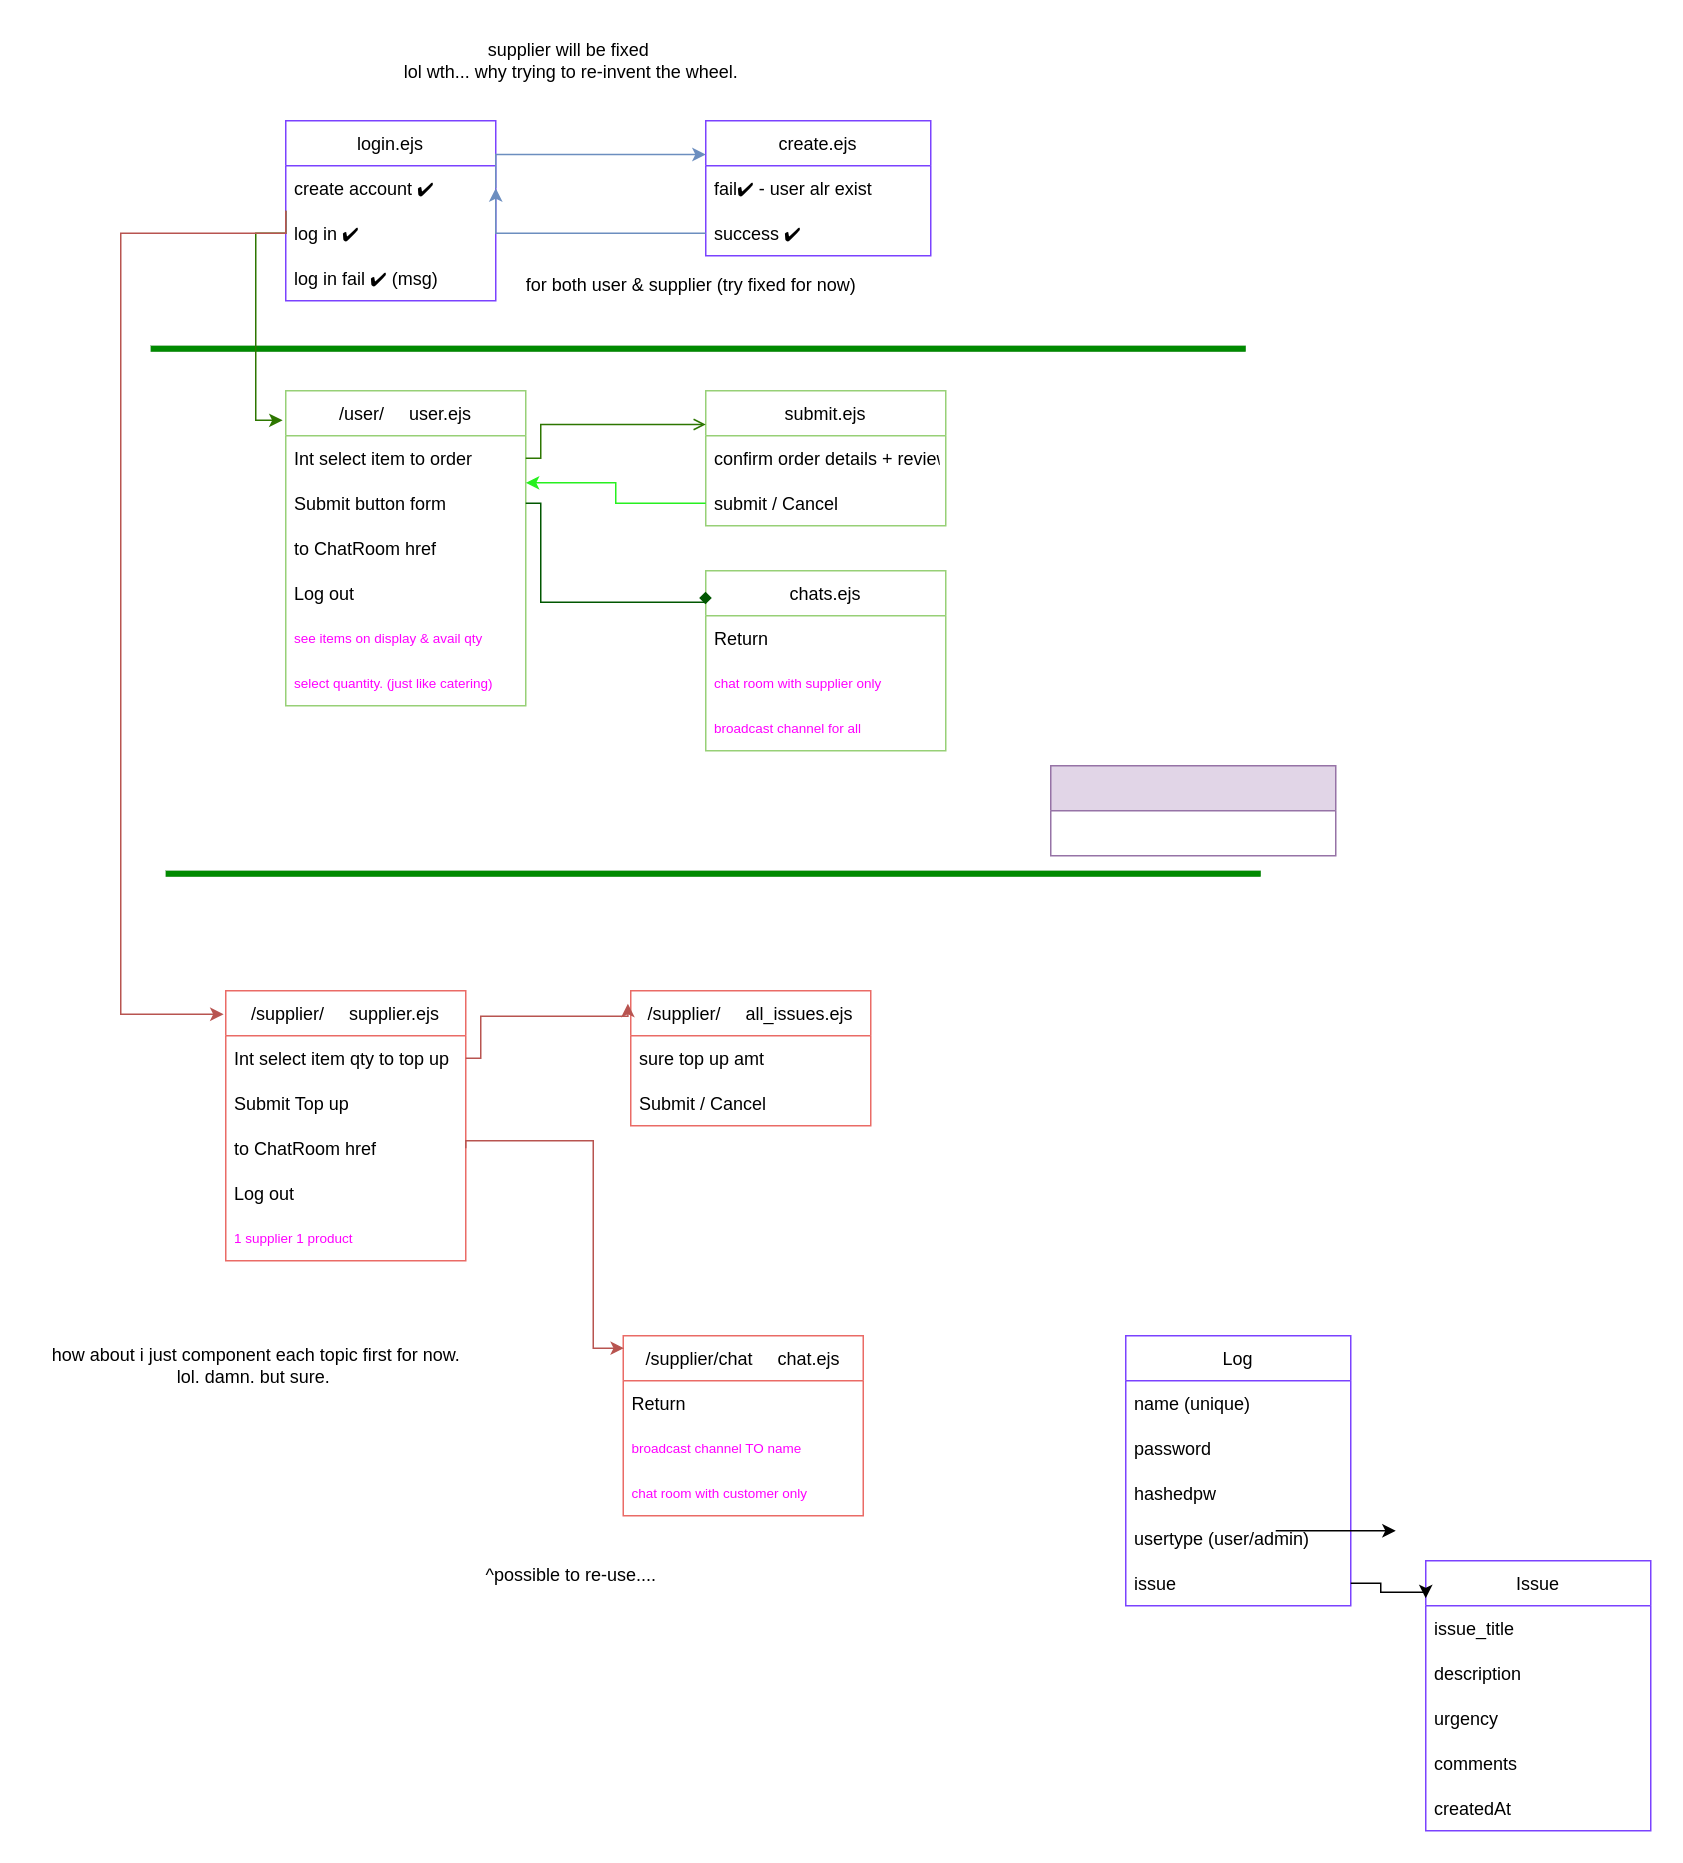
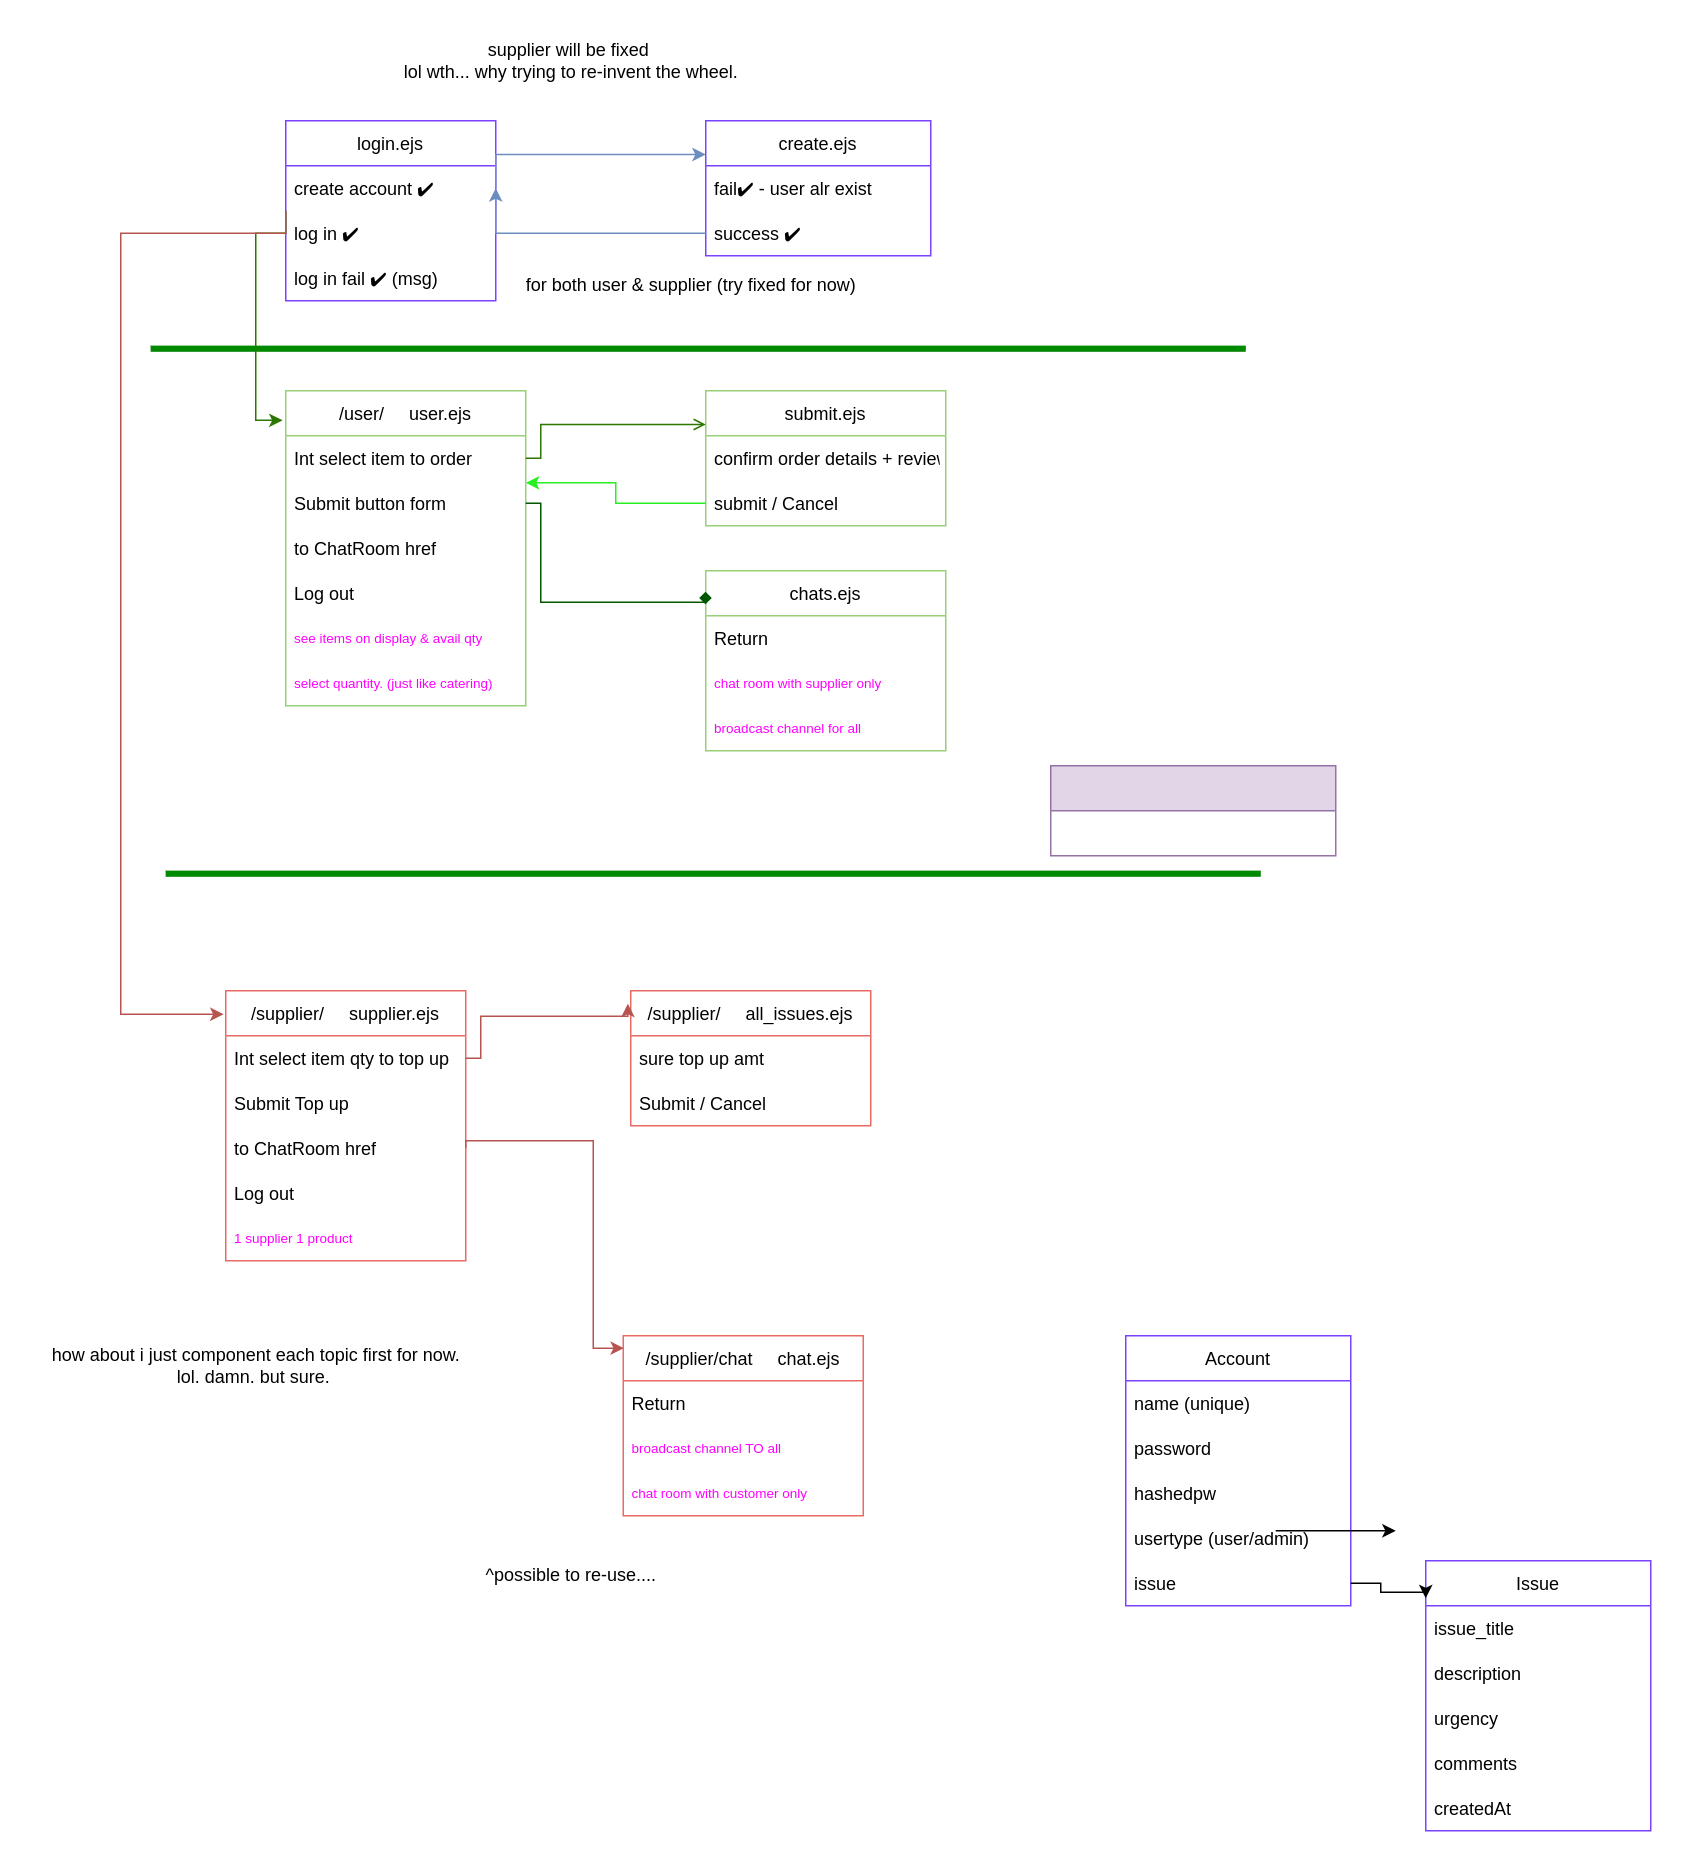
node "Log": label "Log" -> "Account"
node "broadcast channel TO name": label "broadcast channel TO name" -> "broadcast channel TO all"
